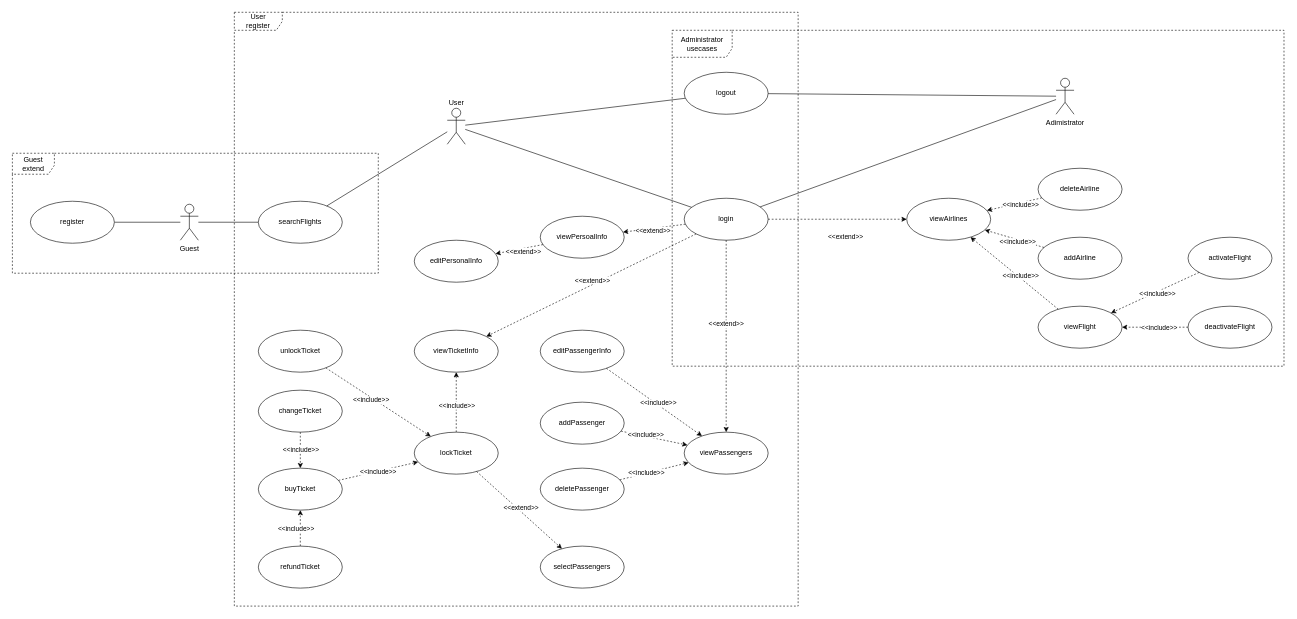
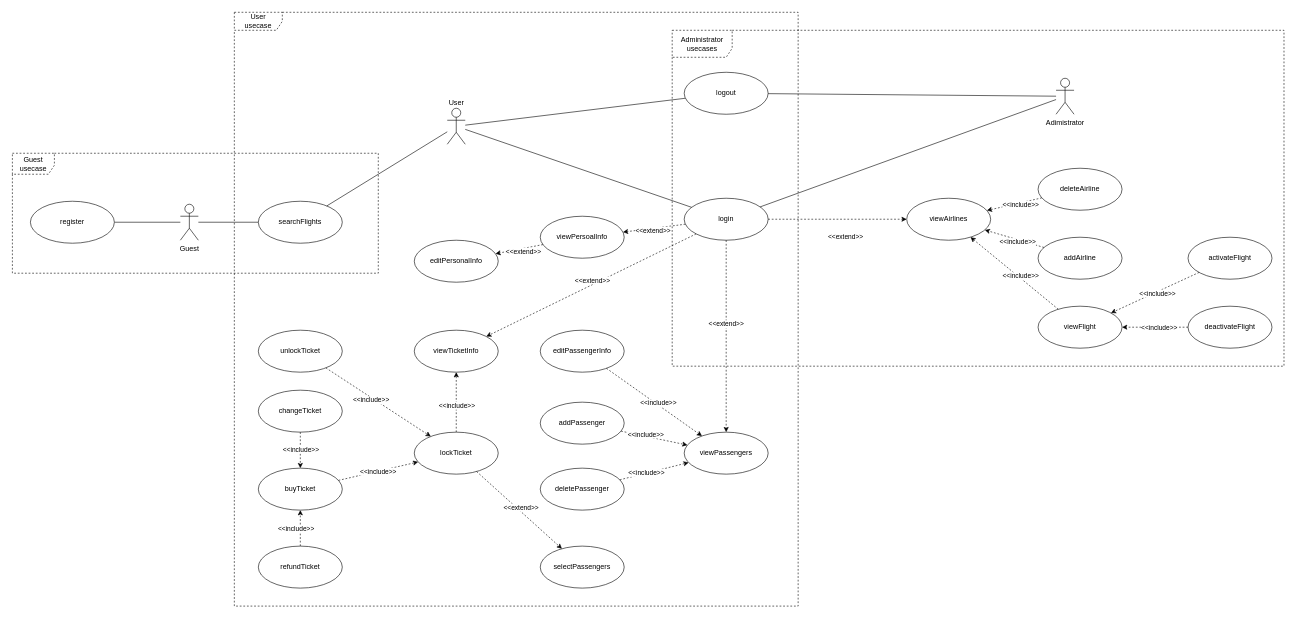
node "User register": label "User register" -> "User usecase"
node "Guest extend": label "Guest extend" -> "Guest usecase"
